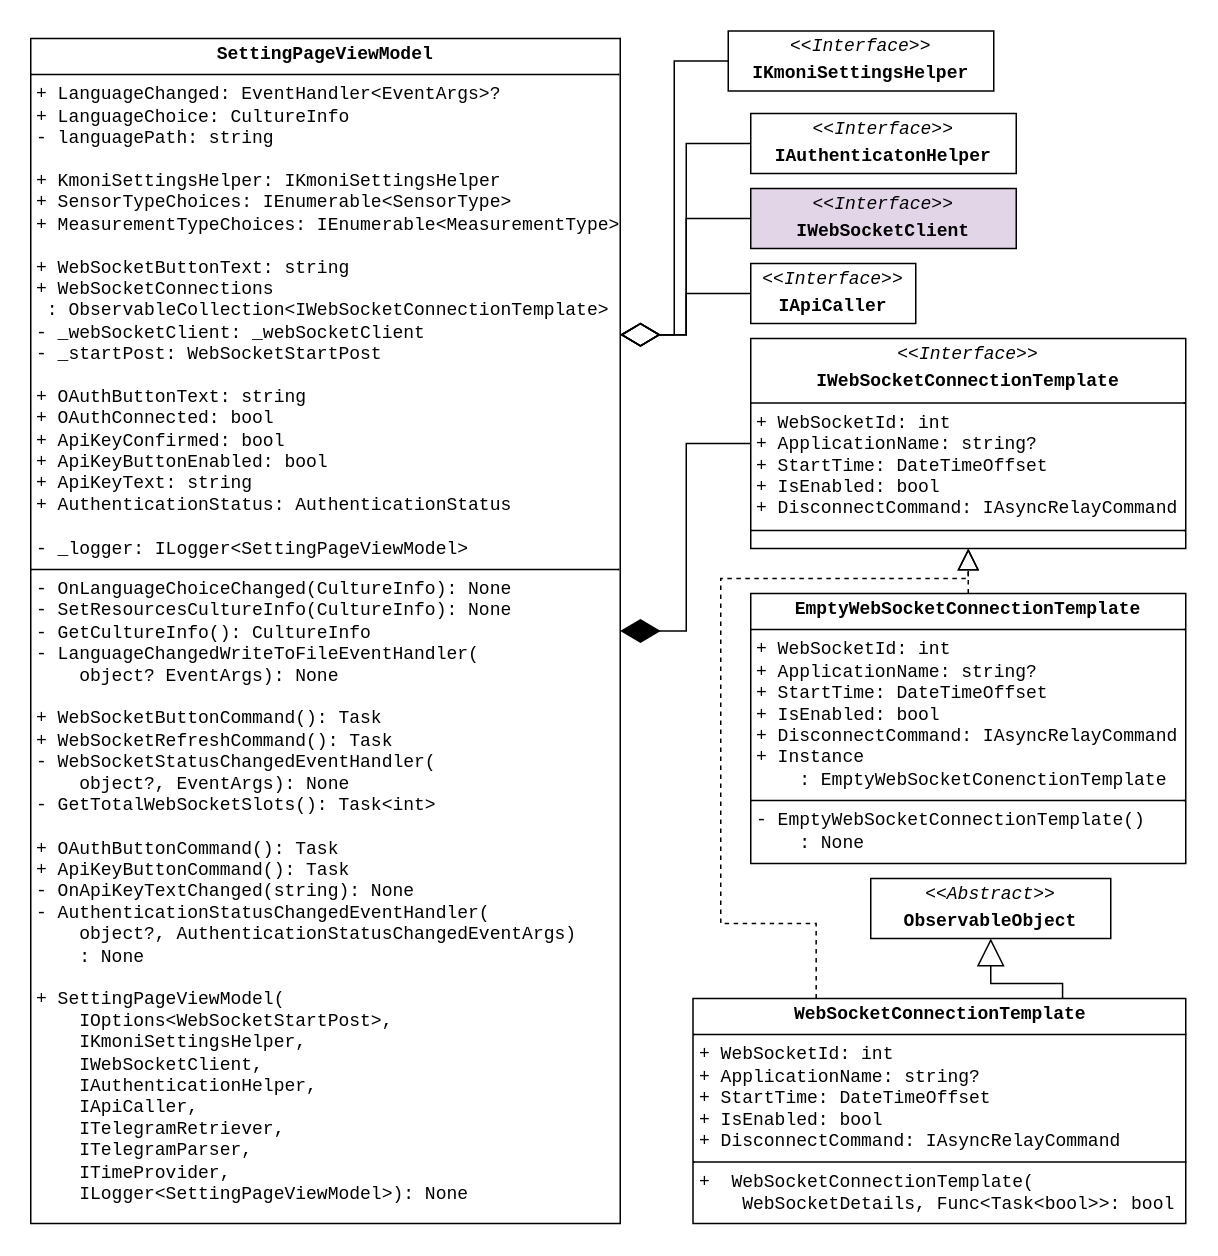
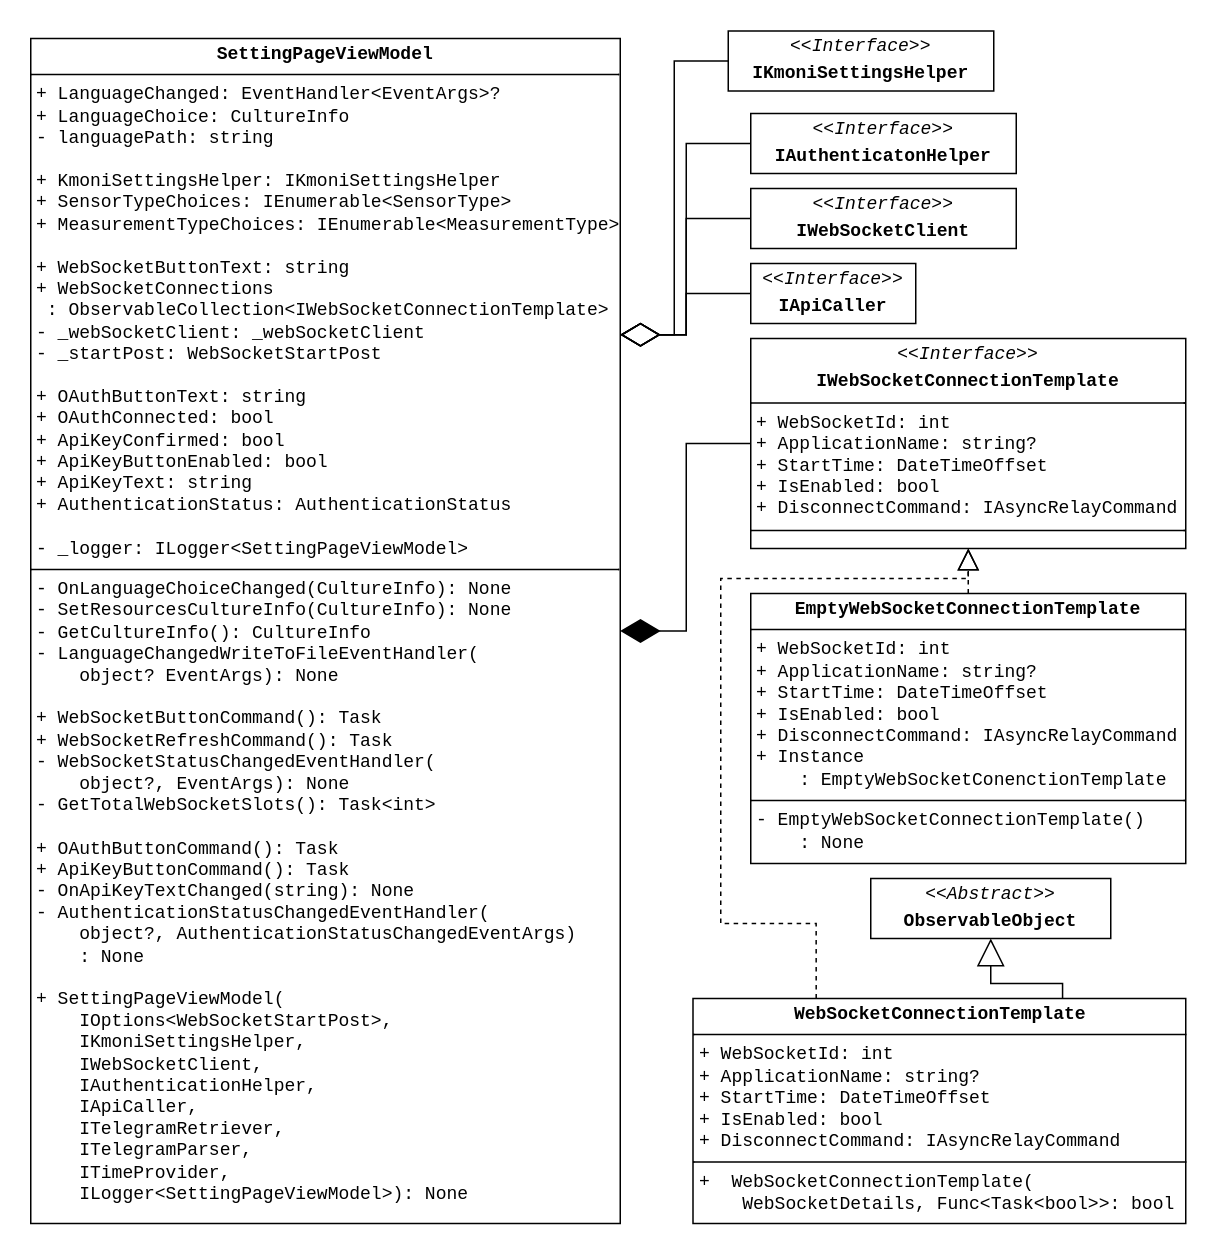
node "<<Interface>> IWebSocketClient": fillcolor #e1d5e7 -> #ffffff
